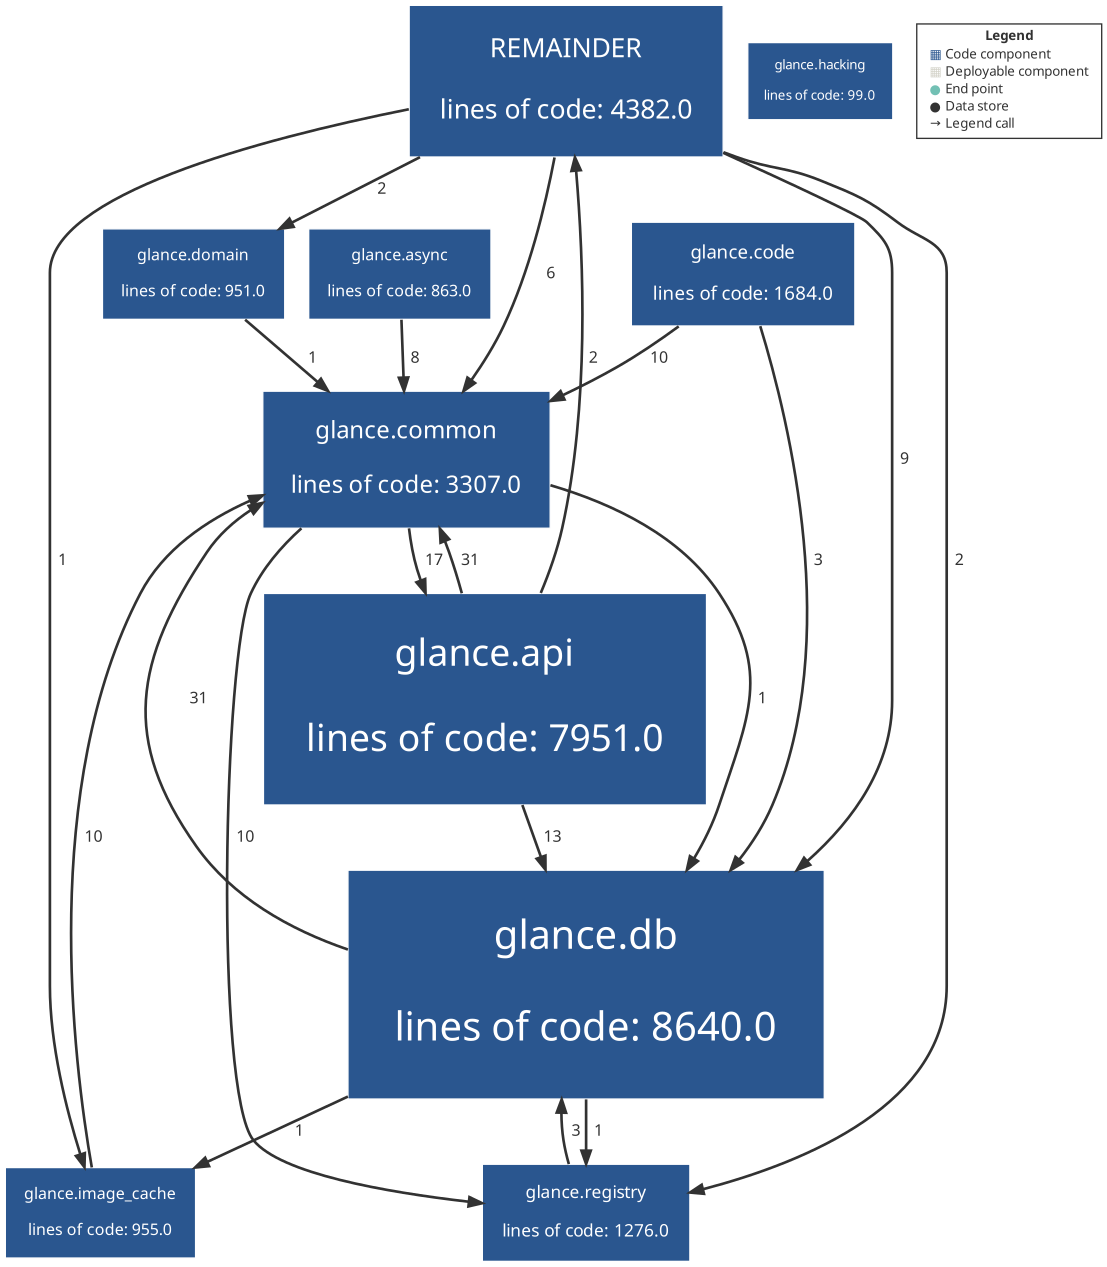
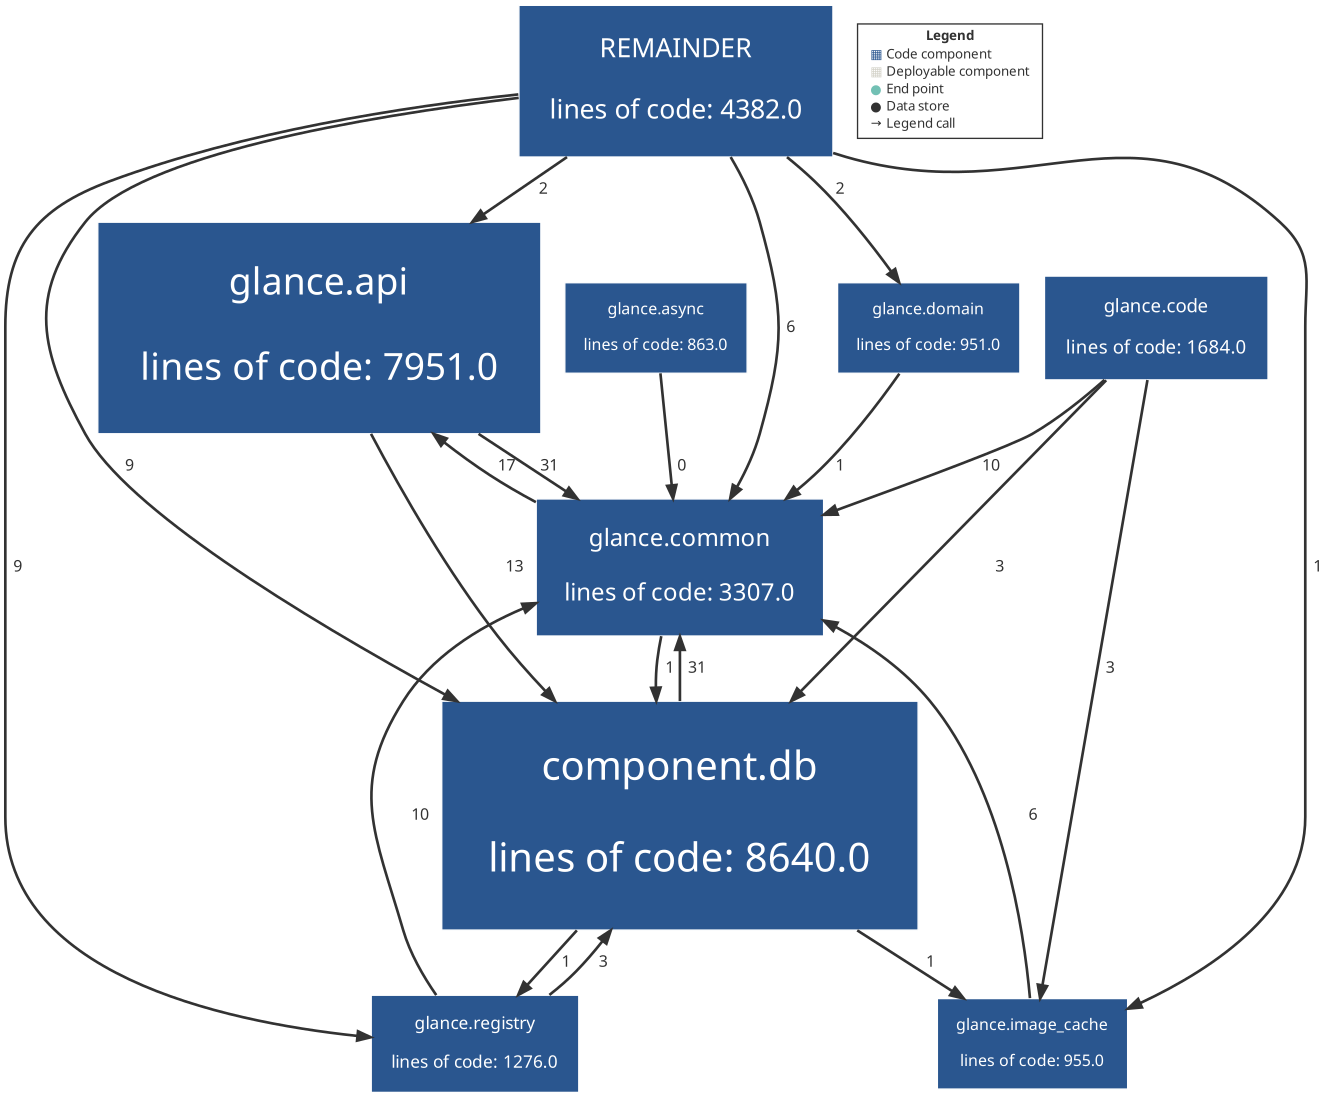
node "glance.hacking lines of code: 99.0": removed
edge "glance.async lines of code: 863.0" -> "glance.common lines of code: 3307.0": label "  8" -> "  0"
edge "glance.api lines of code: 7951.0" -> "REMAINDER lines of code: 4382.0": reversed
edge "REMAINDER lines of code: 4382.0" -> "glance.registry lines of code: 1276.0": label "  2" -> "  9"
edge "glance.code lines of code: 1684.0" -> "glance.image_cache lines of code: 955.0": added, label "3"
edge "glance.image_cache lines of code: 955.0" -> "glance.common lines of code: 3307.0": label "  10" -> "  6"
edge "glance.common lines of code: 3307.0" -> "glance.registry lines of code: 1276.0": reversed
node "glance.db lines of code: 8640.0": label "glance.db lines of code: 8640.0" -> "component.db lines of code: 8640.0"
